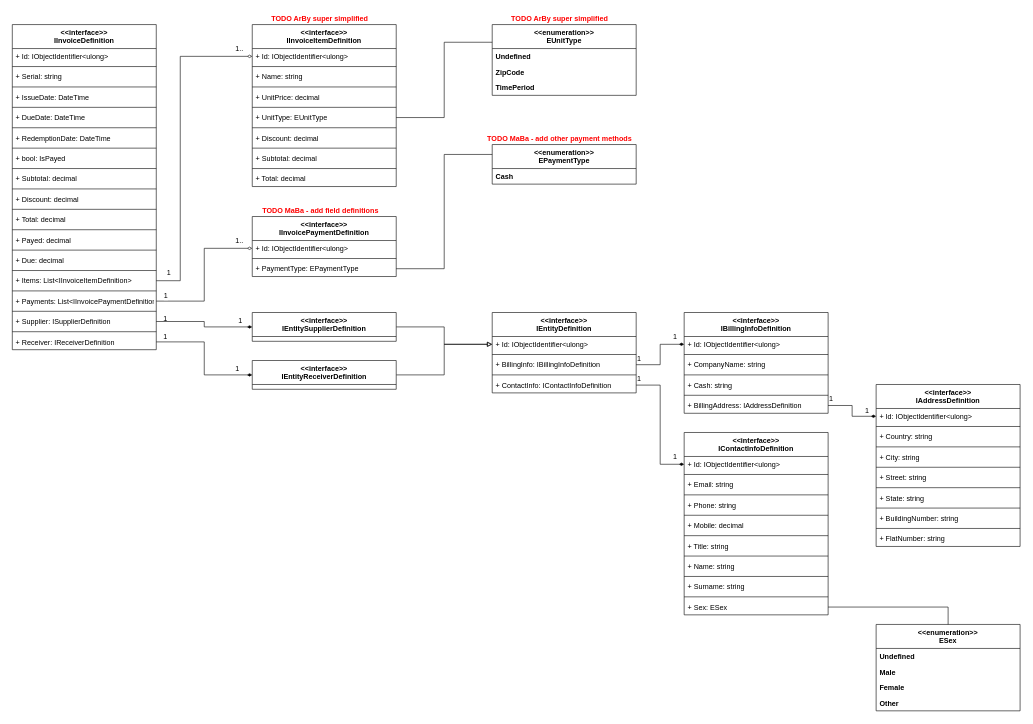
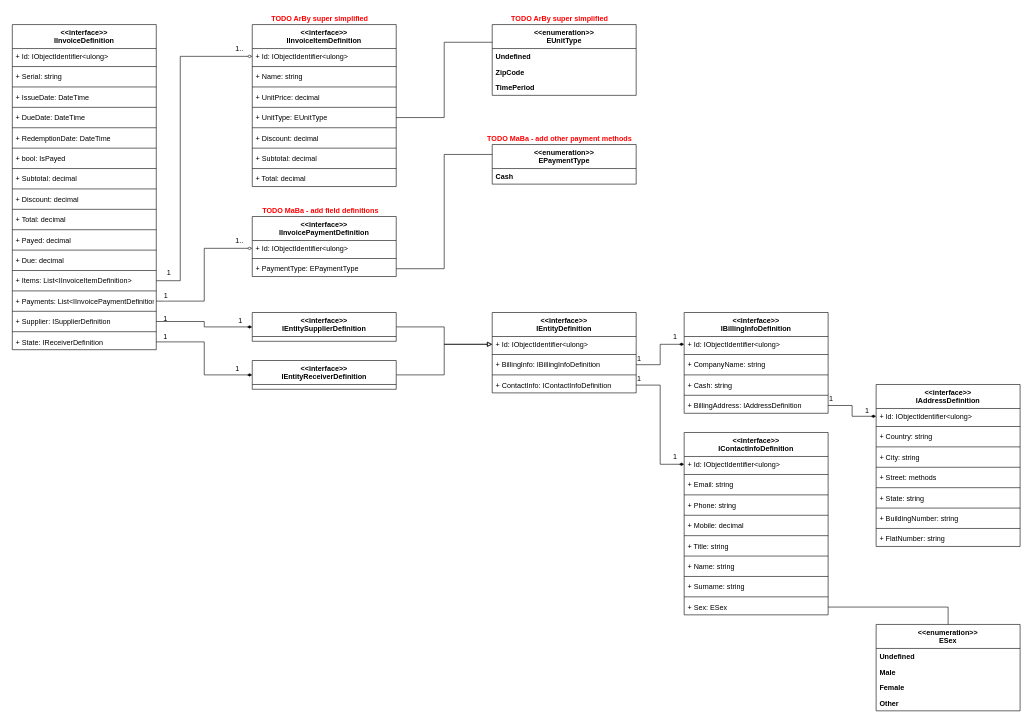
node "+ Receiver: IReceiverDefinition": label "+ Receiver: IReceiverDefinition" -> "+ State: IReceiverDefinition"
node "+ Street: string": label "+ Street: string" -> "+ Street: methods"
